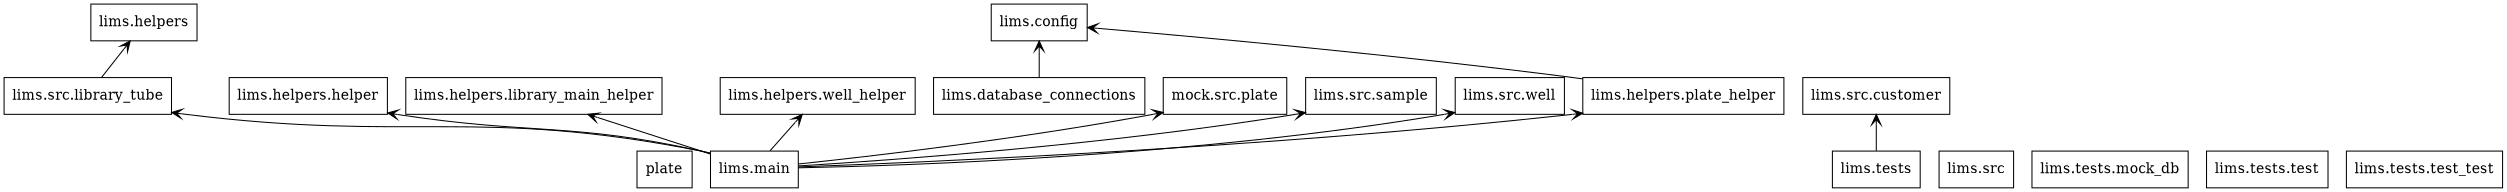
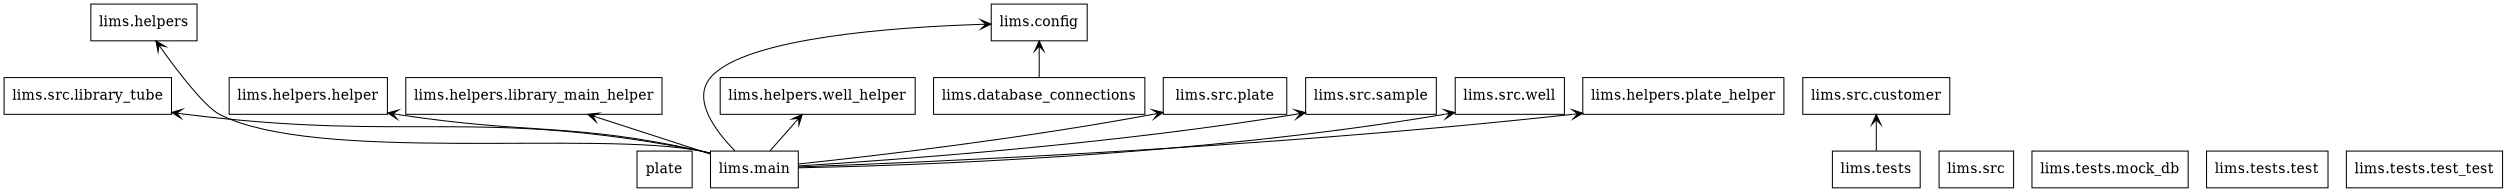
edge "lims.helpers.plate_helper" -> "lims.config": now "lims.main" -> "lims.config"
edge "lims.src.library_tube" -> "lims.helpers": now "lims.main" -> "lims.helpers"
node "mock.src.plate": label "mock.src.plate" -> "lims.src.plate"
